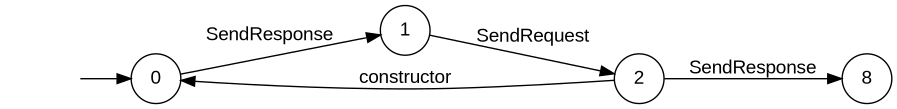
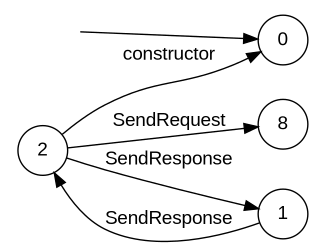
edge "1" -> "2": label "SendRequest" -> "SendResponse"
edge "0" -> "1": now "2" -> "1"
edge "2" -> "8": label "SendResponse" -> "SendRequest"
